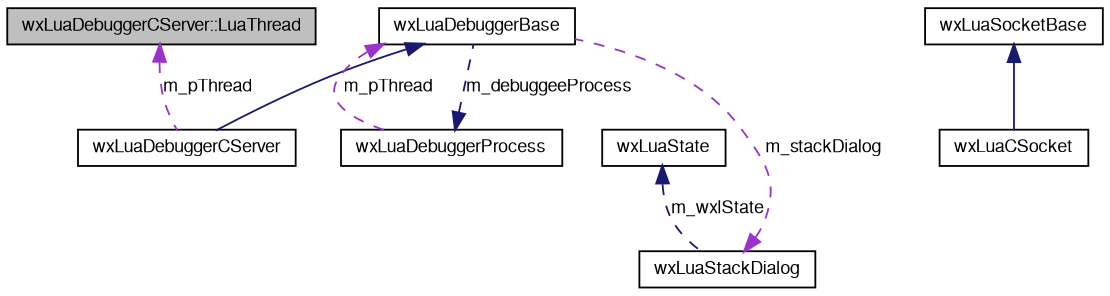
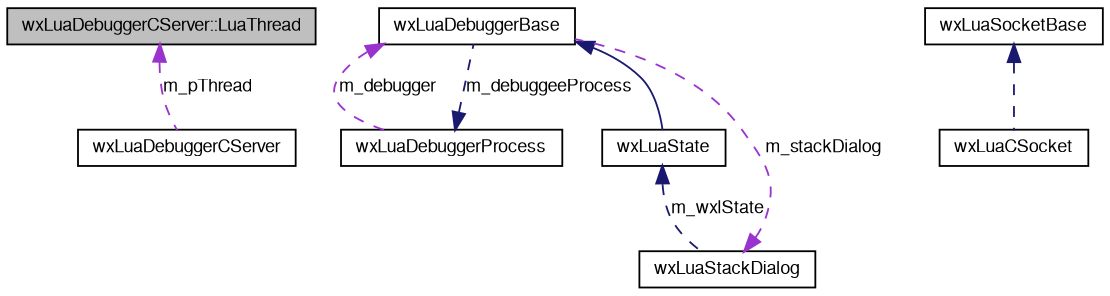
edge "wxLuaDebuggerCServer" -> "wxLuaDebuggerBase": now "wxLuaState" -> "wxLuaDebuggerBase"
edge "wxLuaDebuggerProcess" -> "wxLuaDebuggerBase": label "m_pThread" -> "m_debugger"
edge "wxLuaCSocket" -> "wxLuaSocketBase": style solid -> dashed
